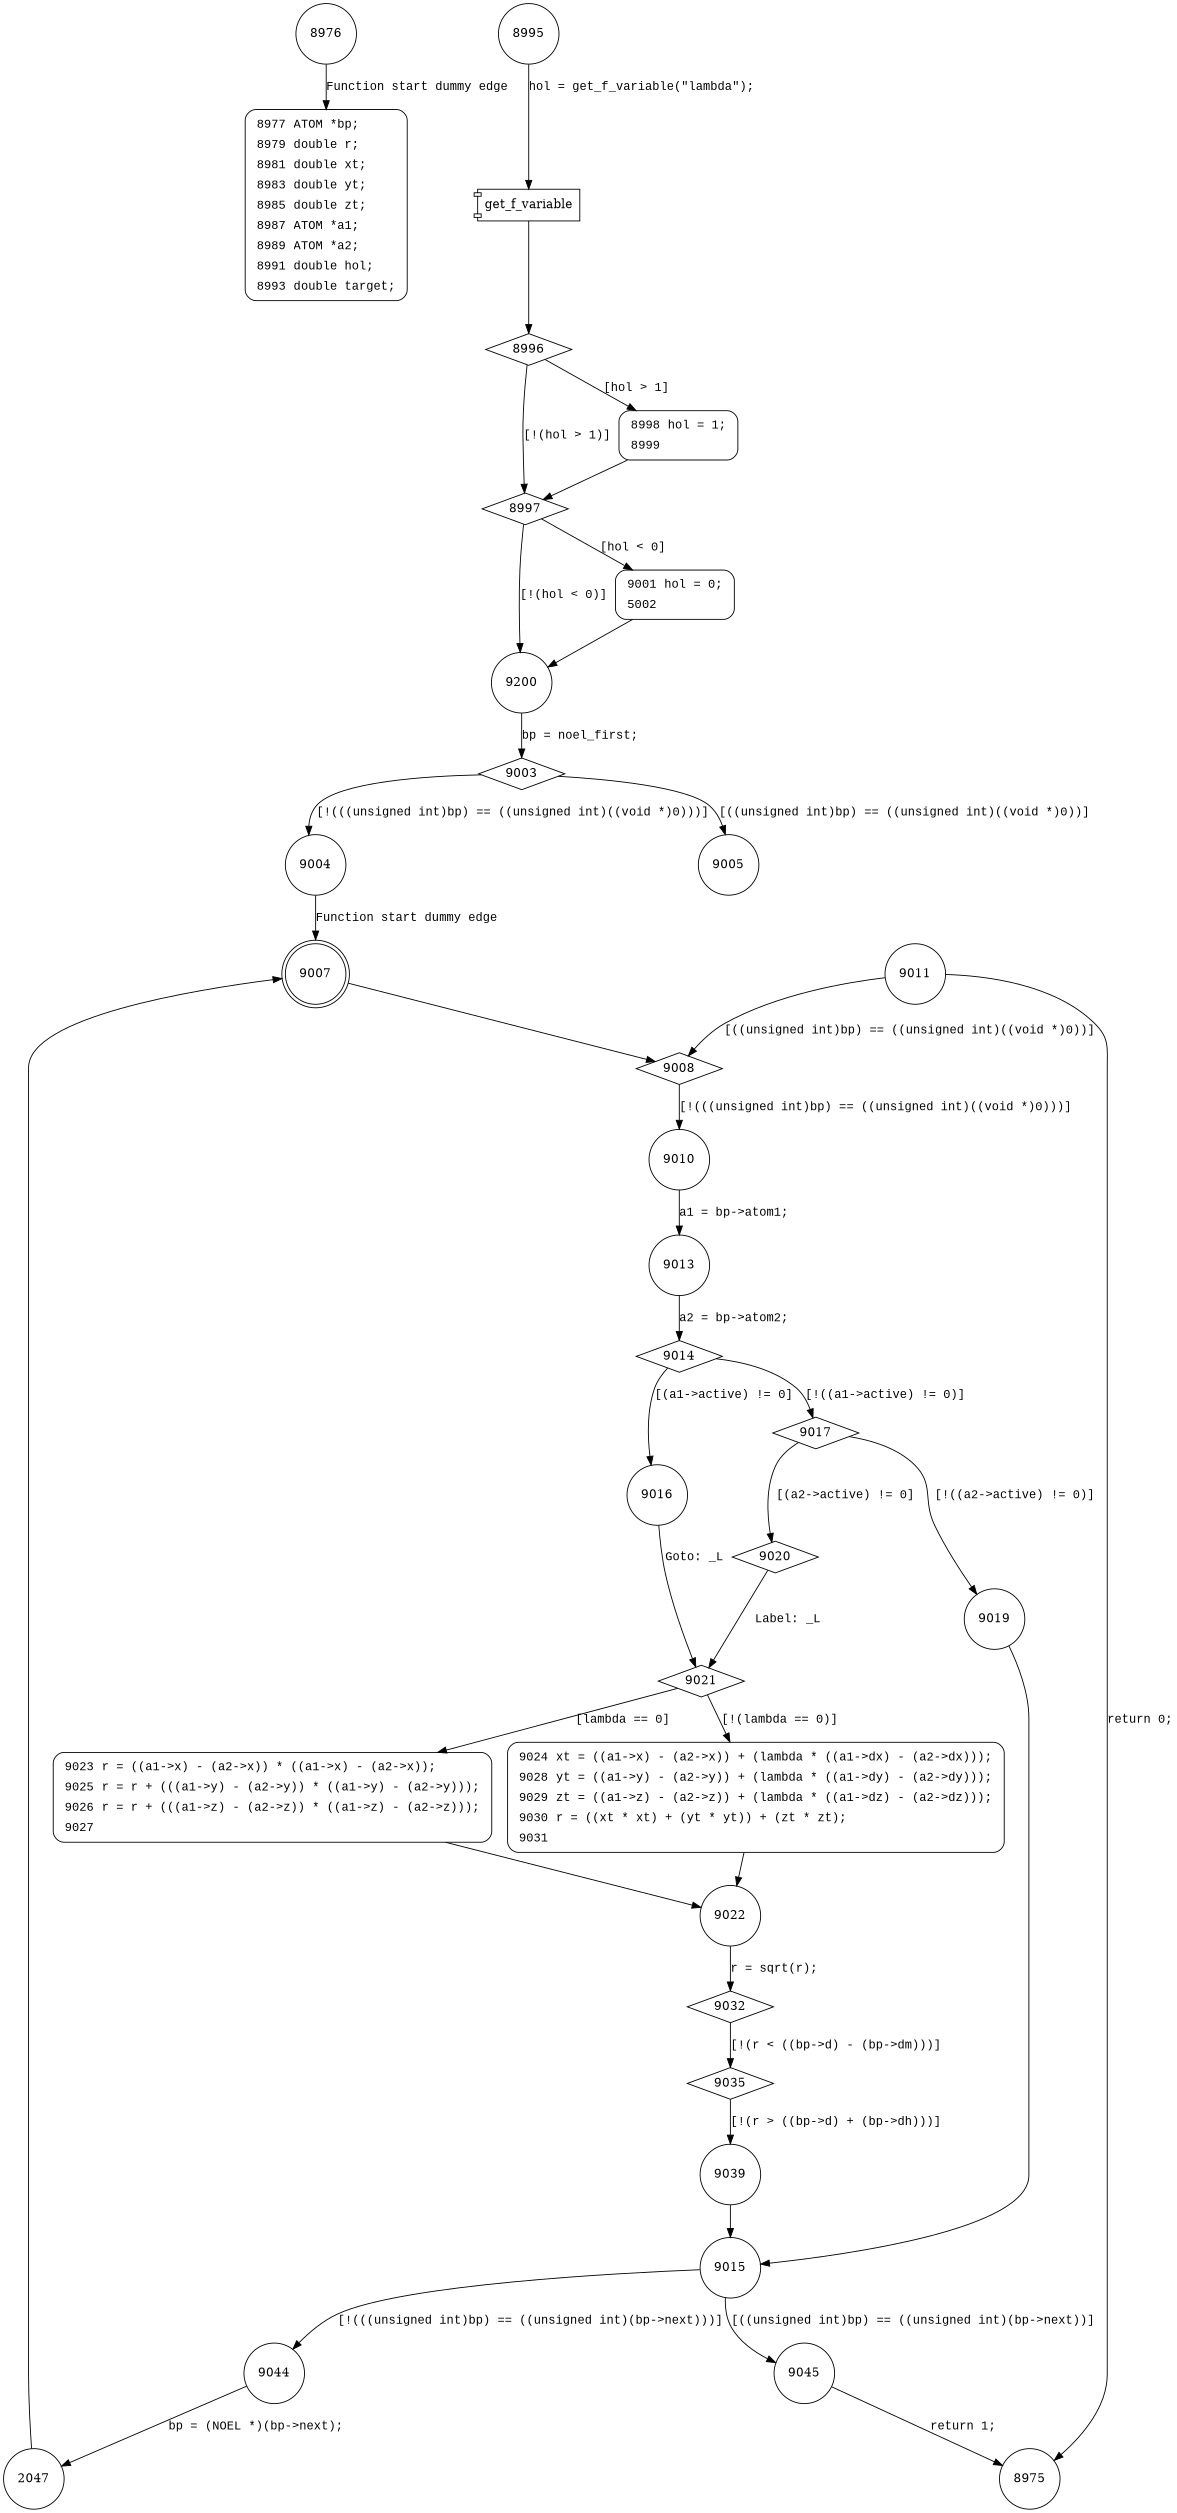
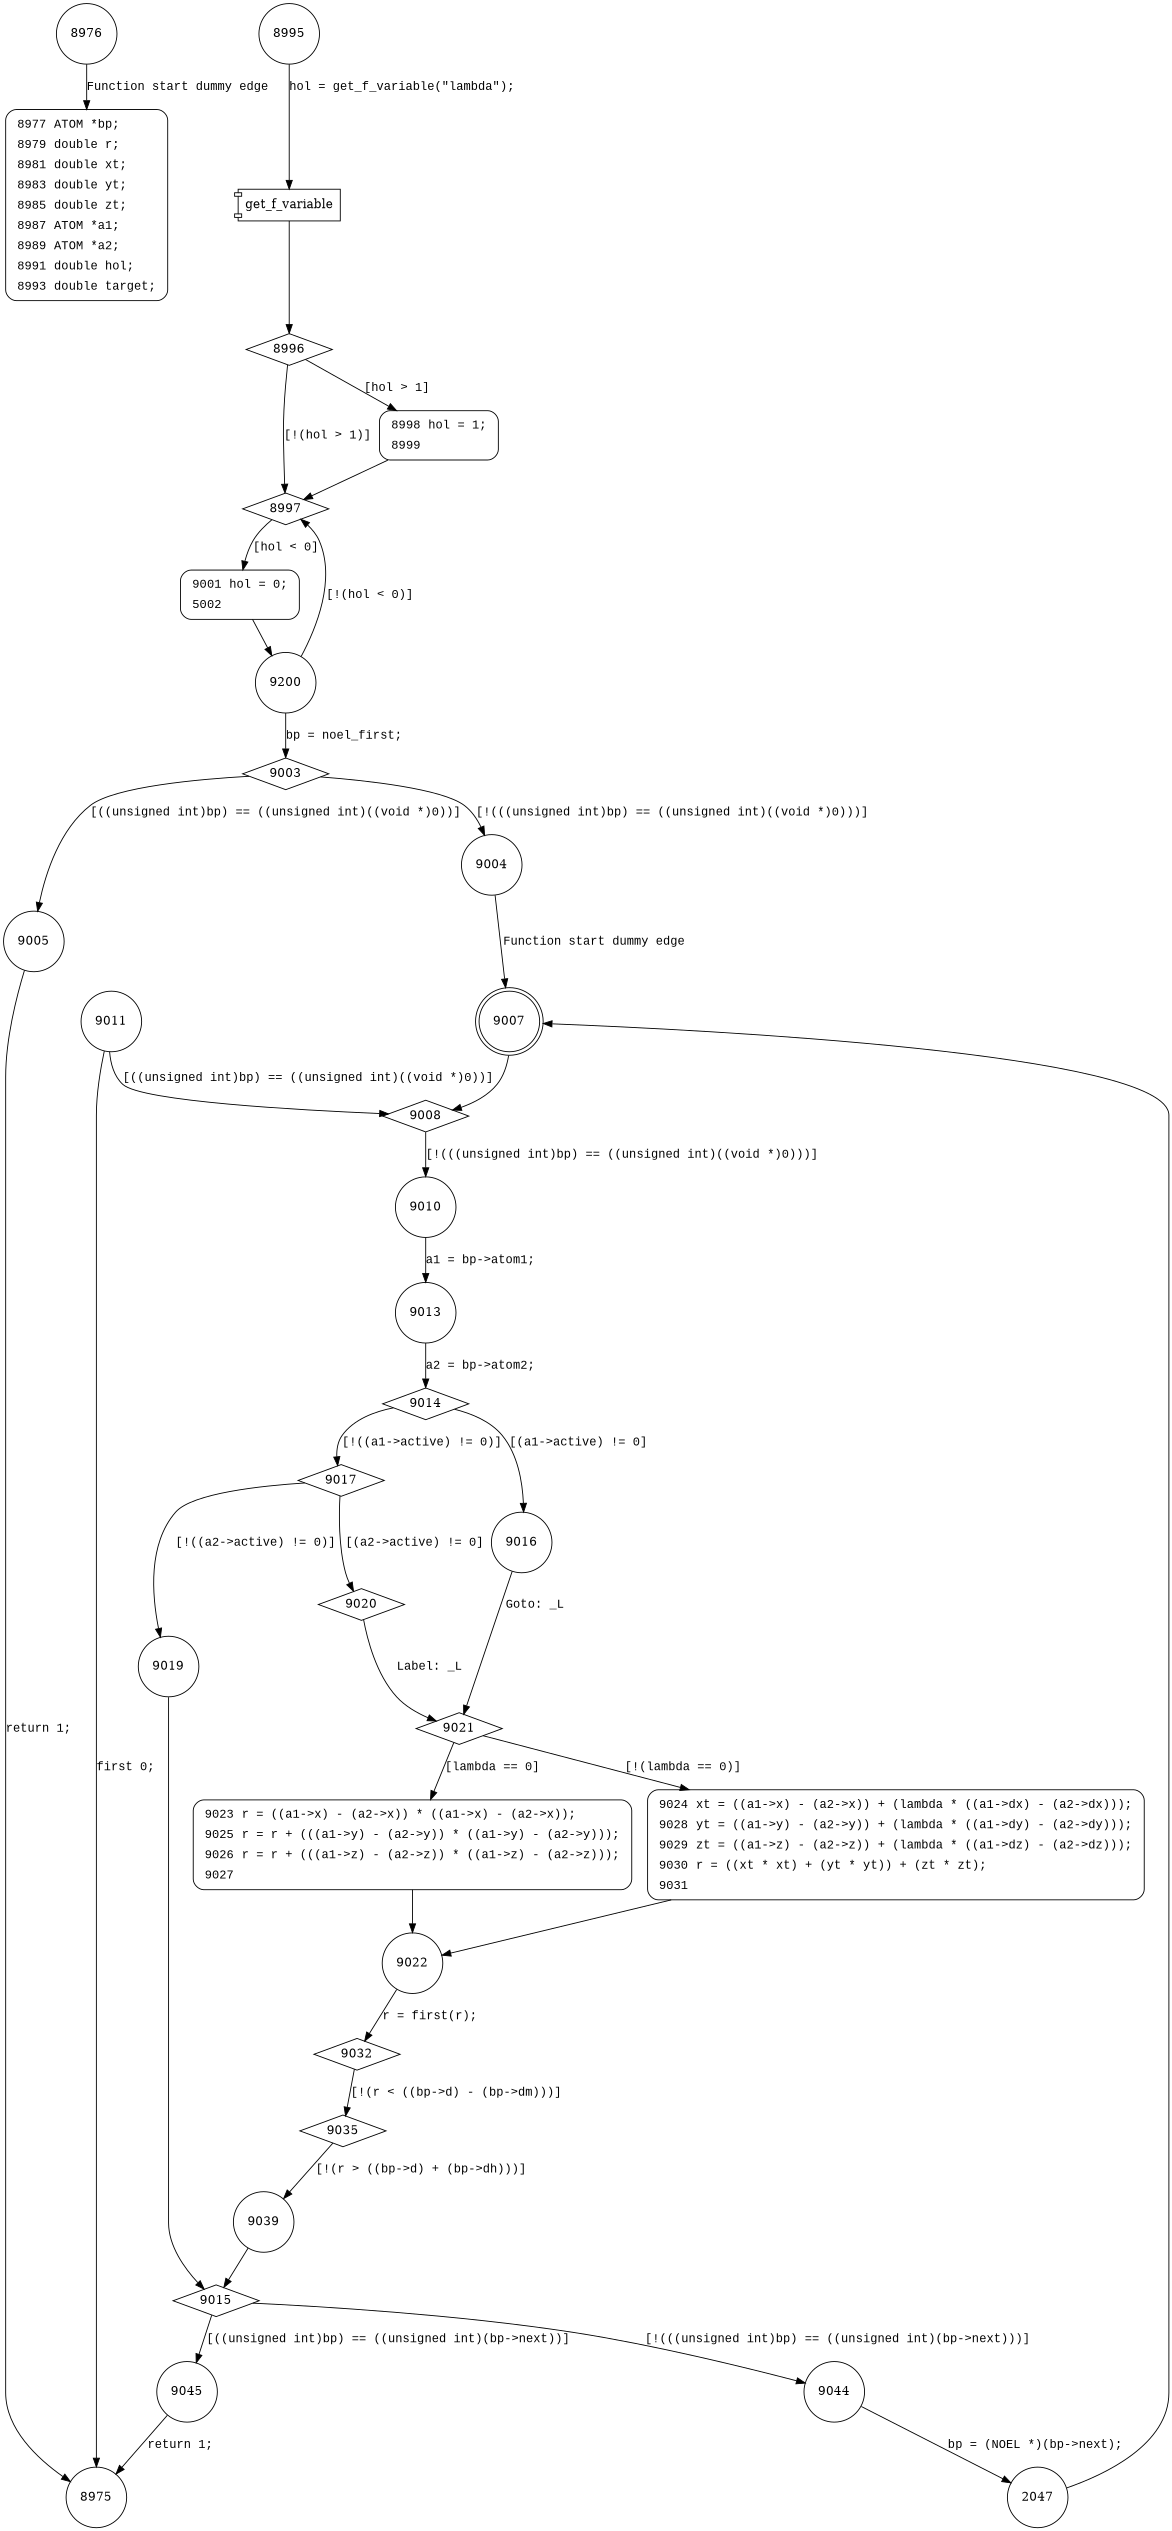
edge "8997" -> "9200": reversed
edge "9011" -> "8975": label "return 0;" -> "first 0;"
edge "9005" -> "8975": added, label "return 1;"
edge "9022" -> "9032": label "r = sqrt(r);" -> "r = first(r);"
node "9015": shape circle -> diamond
